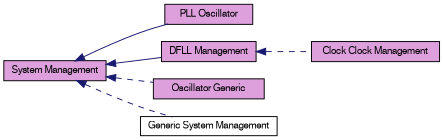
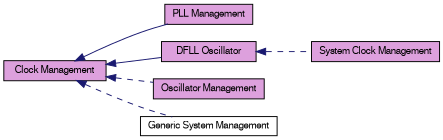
node "PLL Oscillator": label "PLL Oscillator" -> "PLL Management"
node "DFLL Management": label "DFLL Management" -> "DFLL Oscillator"
node "Clock Clock Management": label "Clock Clock Management" -> "System Clock Management"
node "System Management": label "System Management" -> "Clock Management"
node "Oscillator Generic": label "Oscillator Generic" -> "Oscillator Management"
